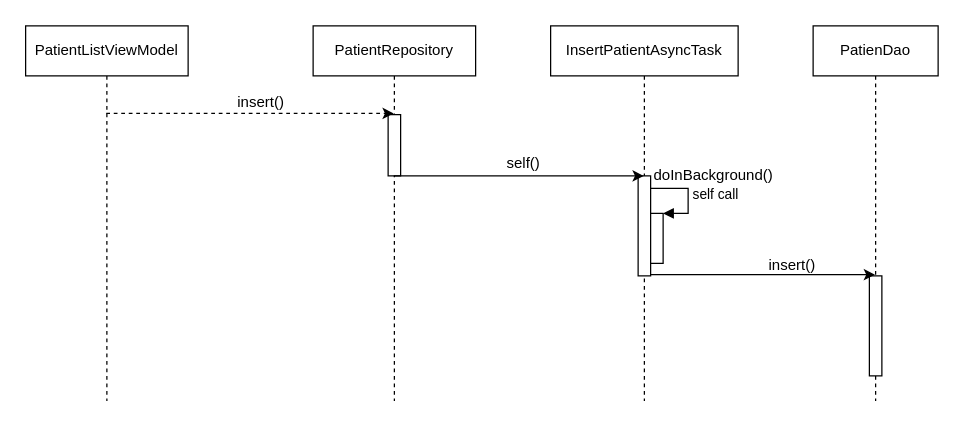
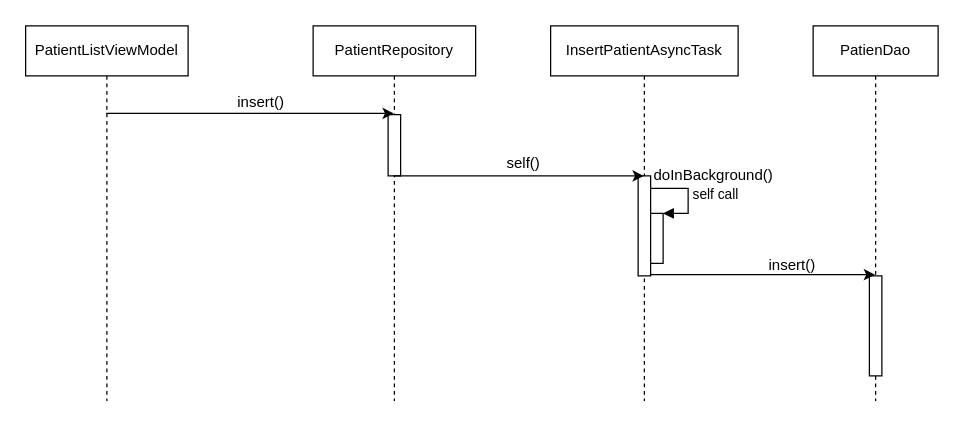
edge "PatientListViewModel" -> "PatientRepository": style dashed -> solid
